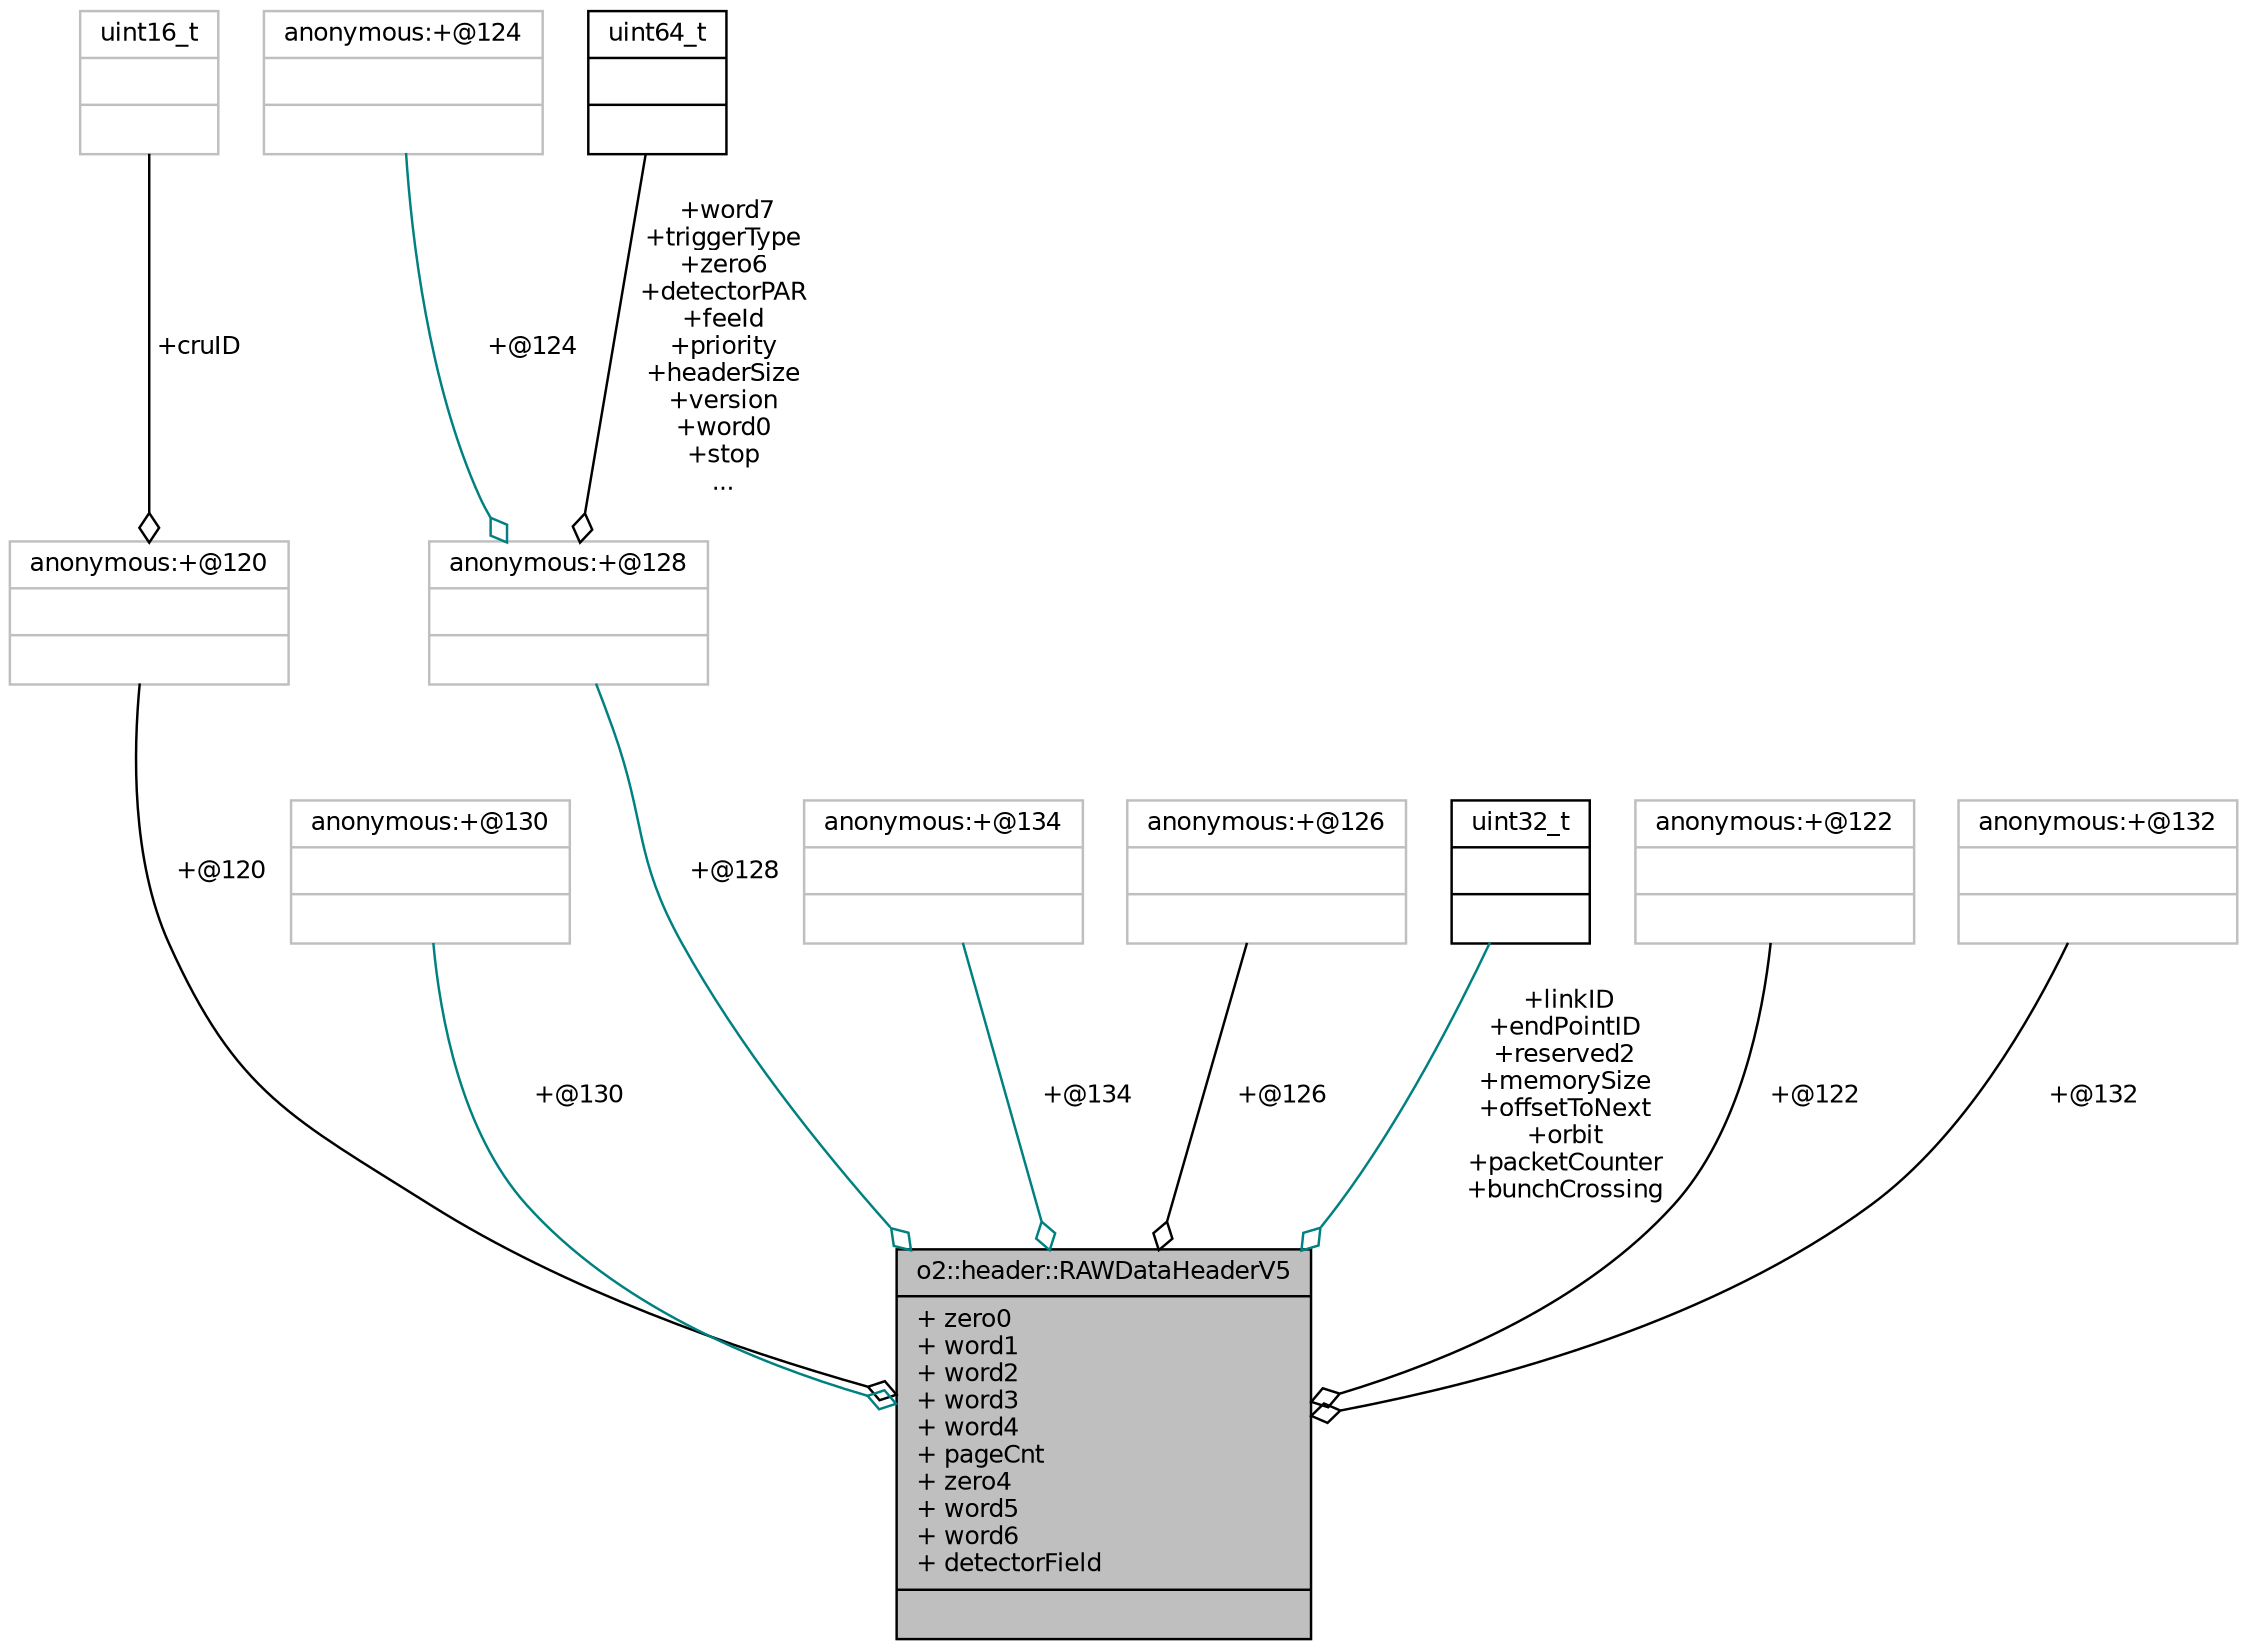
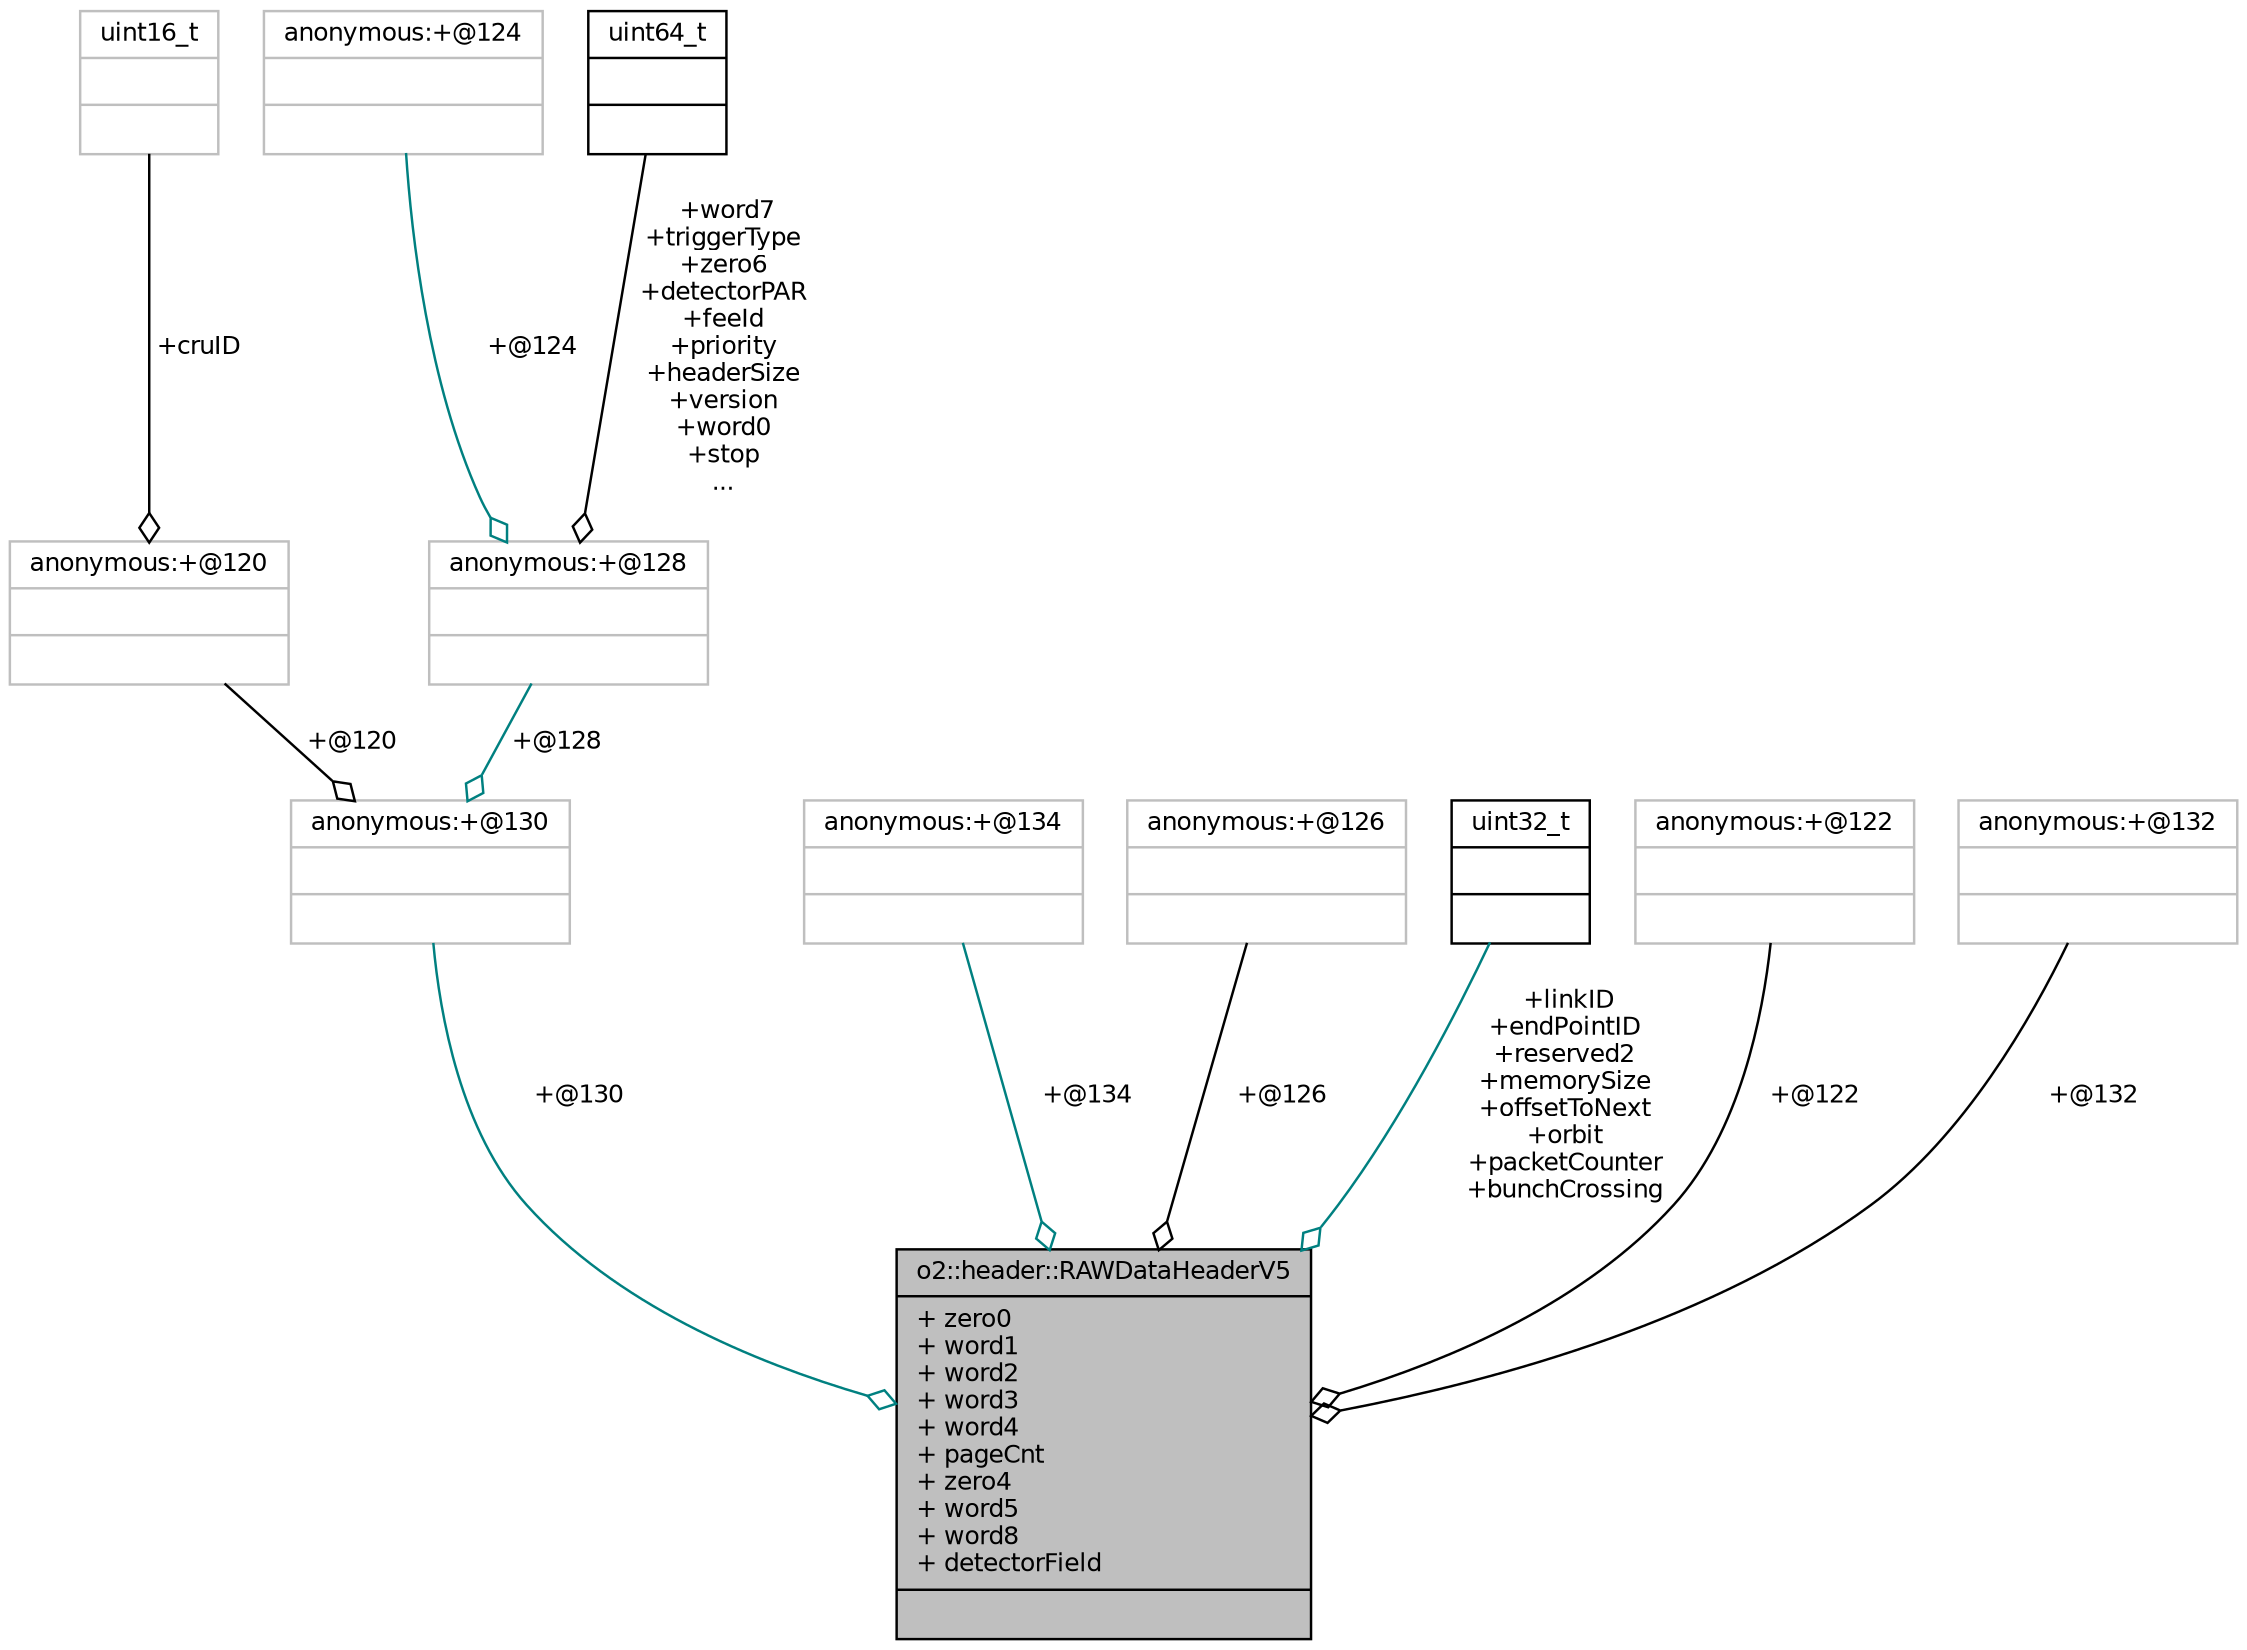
edge "anonymous:+@128" -> "o2::header::RAWDataHeaderV5": now "anonymous:+@128" -> "anonymous:+@130"
edge "anonymous:+@120" -> "o2::header::RAWDataHeaderV5": now "anonymous:+@120" -> "anonymous:+@130"
node "o2::header::RAWDataHeaderV5": text "+ word6" -> "+ word8"
